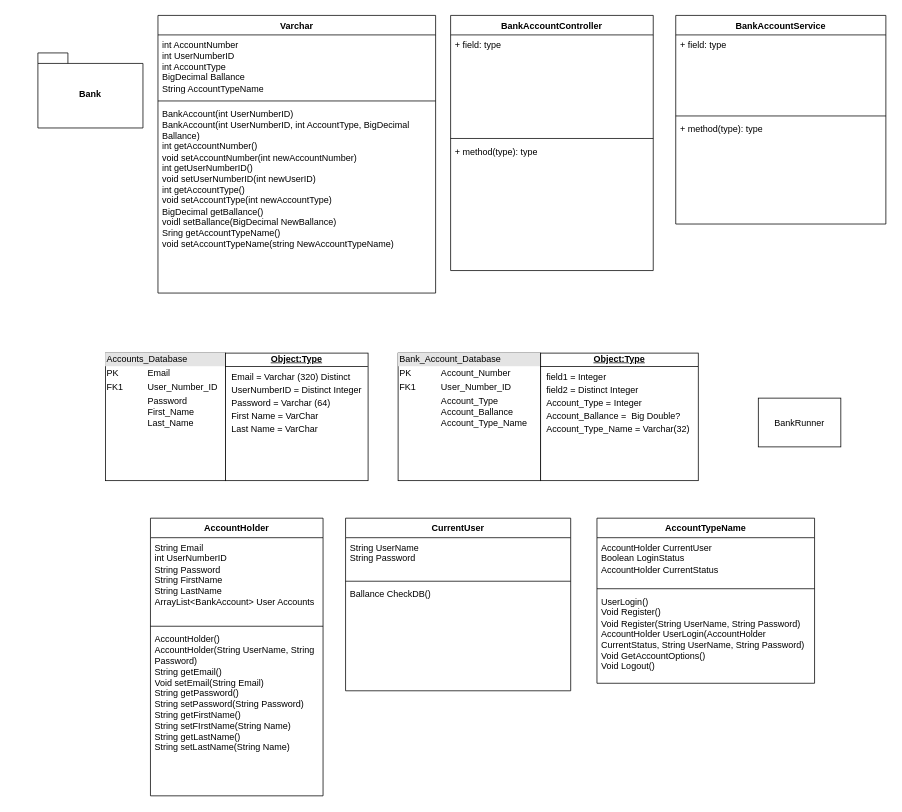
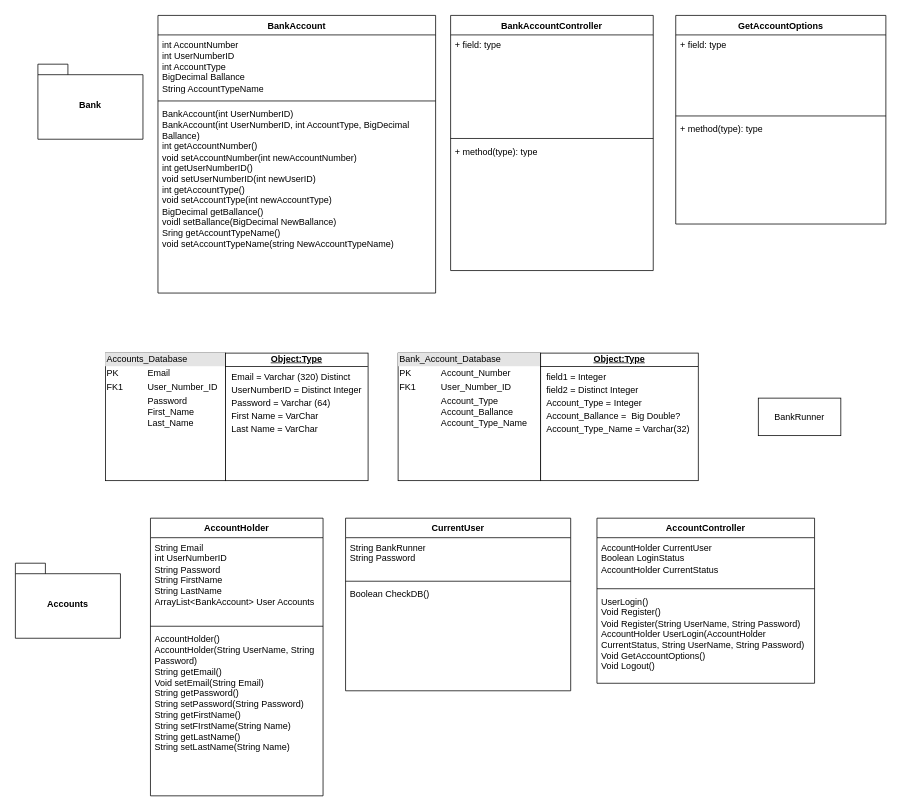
node "Varchar": label "Varchar" -> "BankAccount"
node "BankAccountService": label "BankAccountService" -> "GetAccountOptions"
node "Bank": moved (90, 90) -> (90, 102)
node "BankRunner": size 83x49 -> 83x38
node "AccountTypeName": label "AccountTypeName" -> "AccountController"
node "String UserName String Password": label "String UserName String Password" -> "String BankRunner String Password"
node "Ballance CheckDB()": label "Ballance CheckDB()" -> "Boolean CheckDB()"
node "Accounts": added
